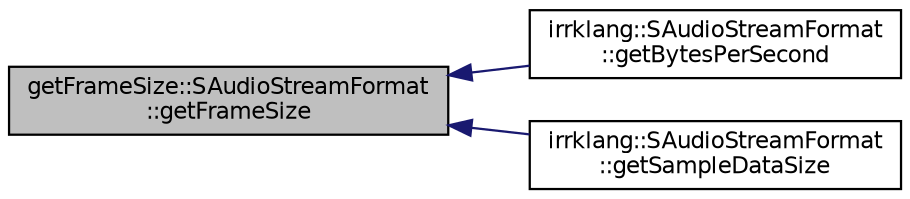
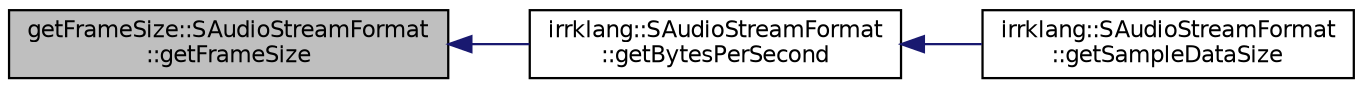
edge "irrklang::SAudioStreamFormat ::getSampleDataSize" -> "getFrameSize::SAudioStreamFormat ::getFrameSize": now "irrklang::SAudioStreamFormat ::getSampleDataSize" -> "irrklang::SAudioStreamFormat ::getBytesPerSecond"
